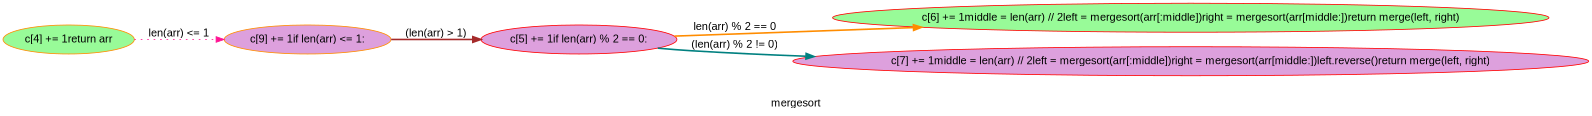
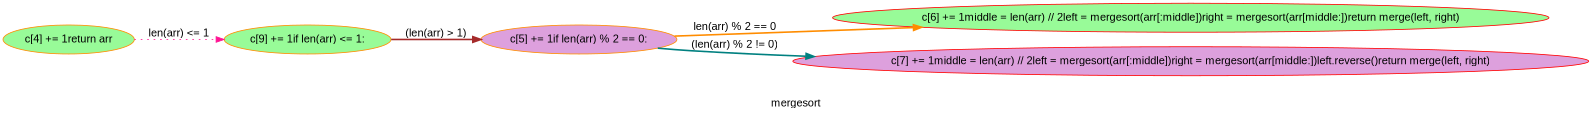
node "c[9] += 1if len(arr) <= 1:": fillcolor plum -> palegreen
node "c[5] += 1if len(arr) % 2 == 0:": color red -> darkorange
